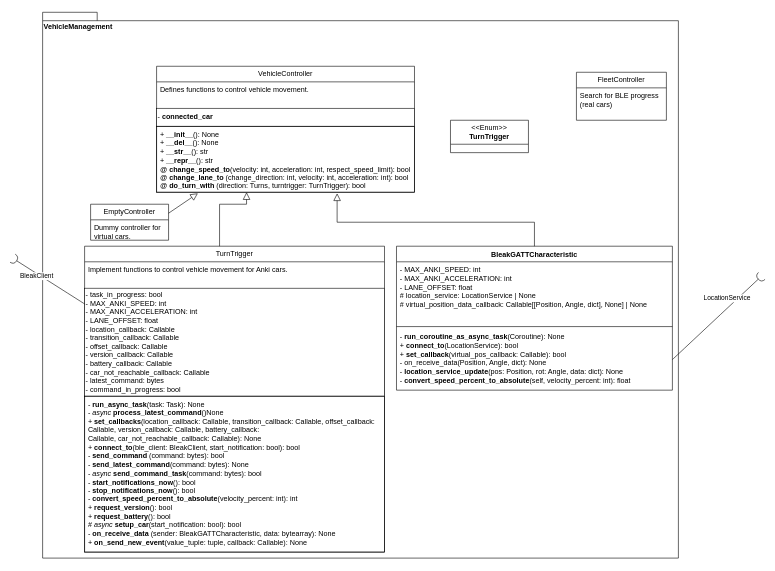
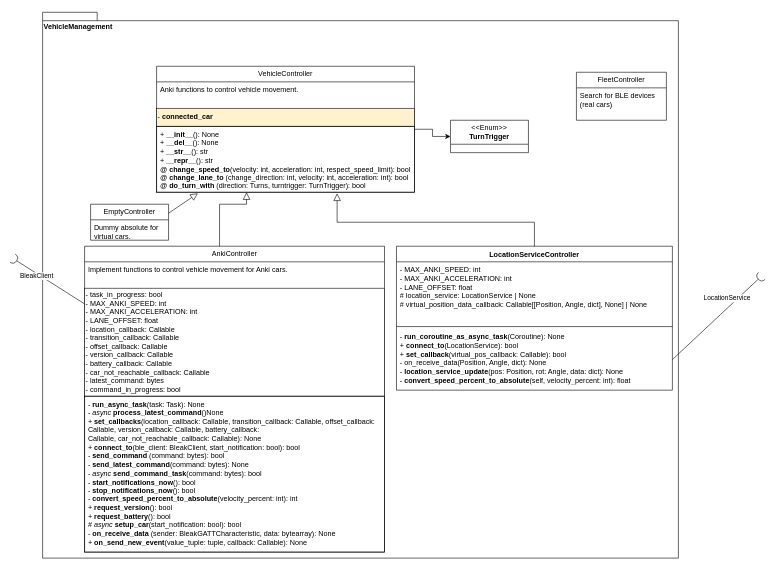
node "Defines functions to control vehicle movement.": label "Defines functions to control vehicle movement." -> "Anki functions to control vehicle movement."
node "Search for BLE progress (real cars)": label "Search for BLE progress (real cars)" -> "Search for BLE devices (real cars)"
node "- connected_car": fillcolor #ffffff -> #fff2cc
edge "VehicleController" -> "<<Enum>> TurnTrigger": added
node "Dummy controller for virtual cars.": label "Dummy controller for virtual cars." -> "Dummy absolute for virtual cars."
node "TurnTrigger": label "TurnTrigger" -> "AnkiController"
node "BleakGATTCharacteristic": label "BleakGATTCharacteristic" -> "LocationServiceController"
